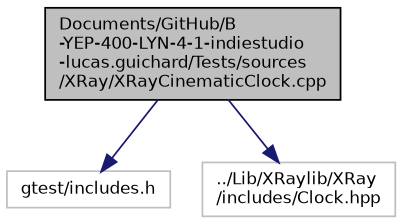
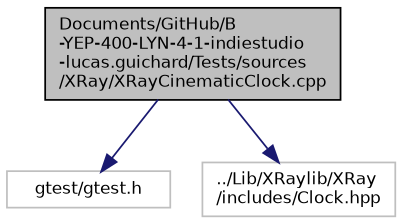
node "gtest/includes.h": label "gtest/includes.h" -> "gtest/gtest.h"
